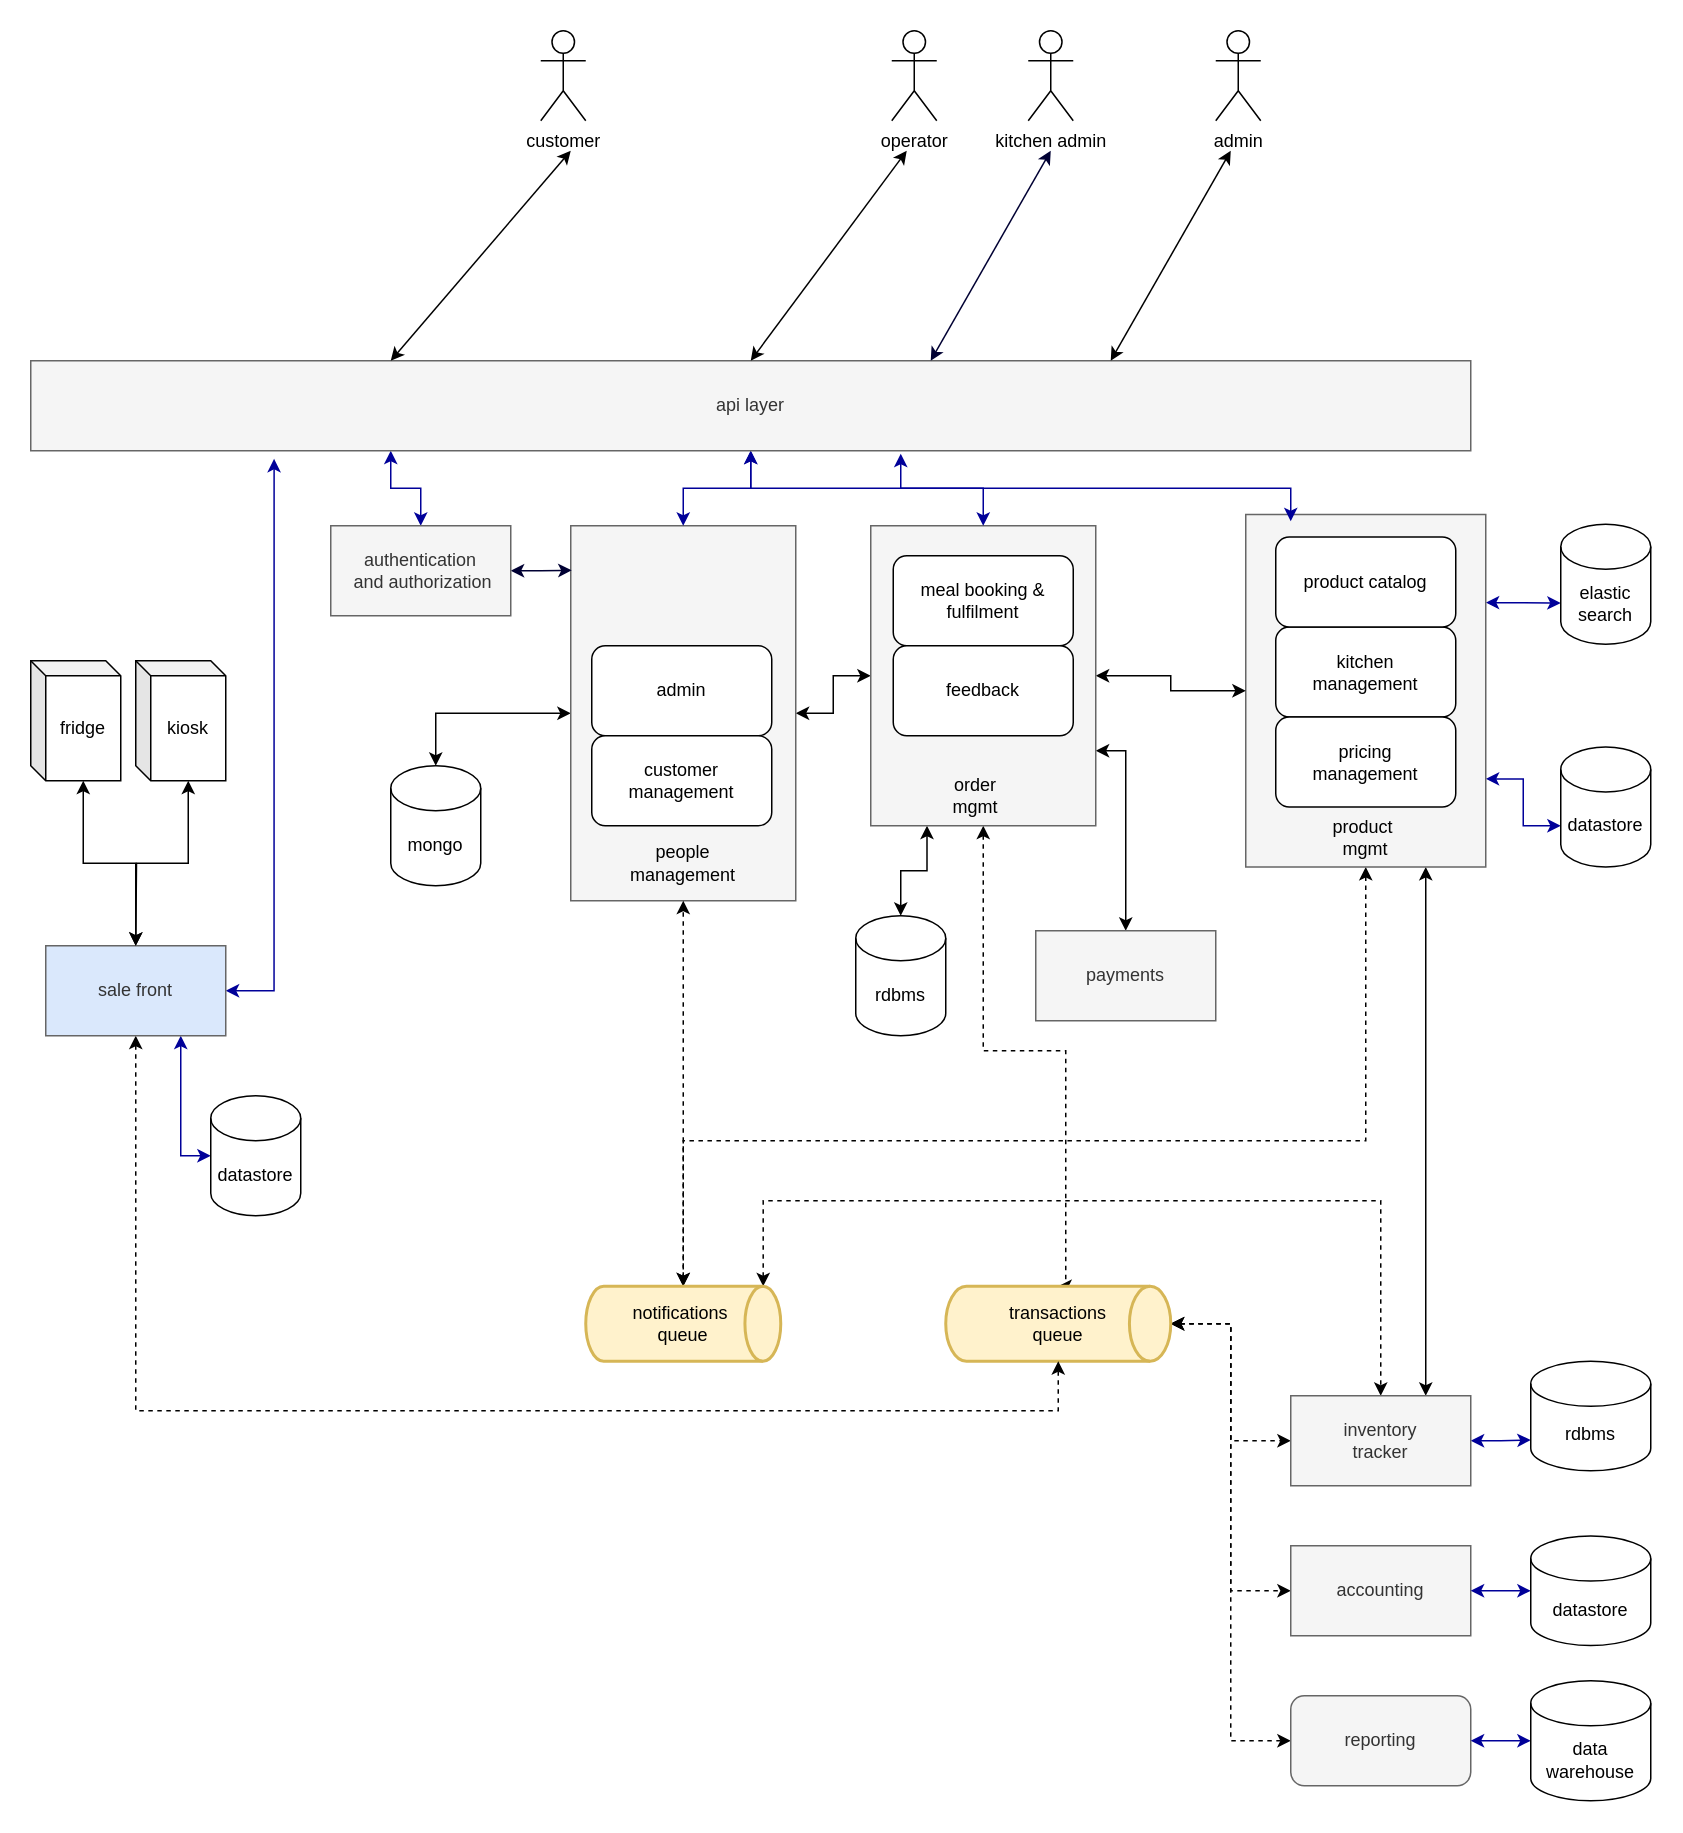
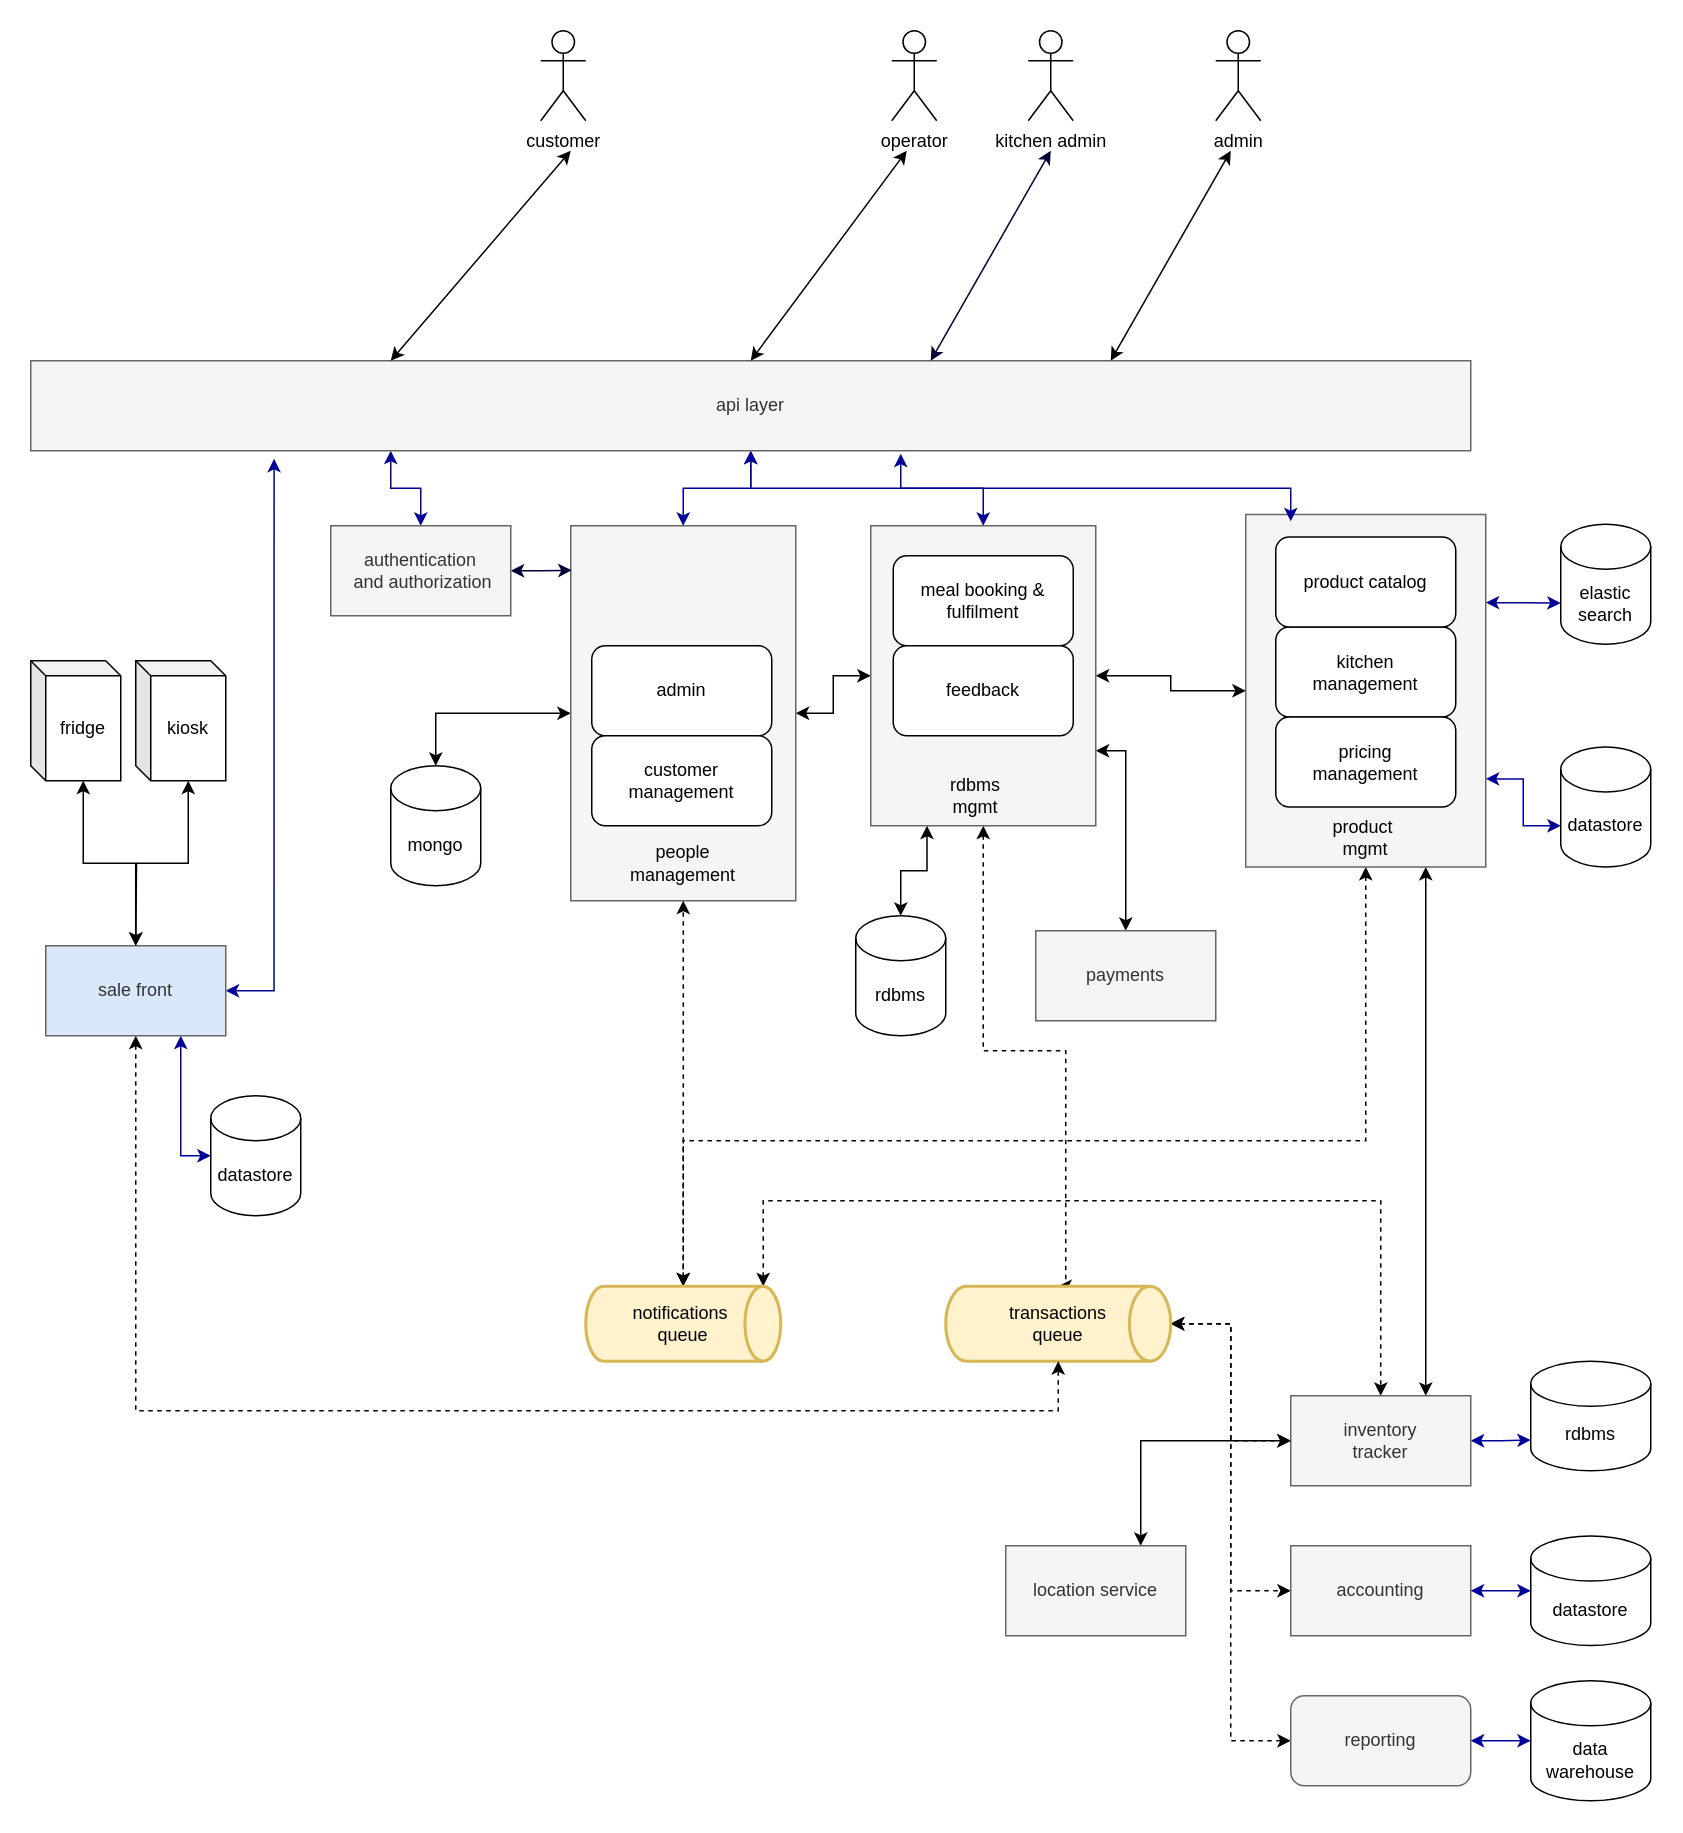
node "order mgmt": label "order mgmt" -> "rdbms mgmt"
edge "inventory tracker" -- "location service": added
node "location service": added
